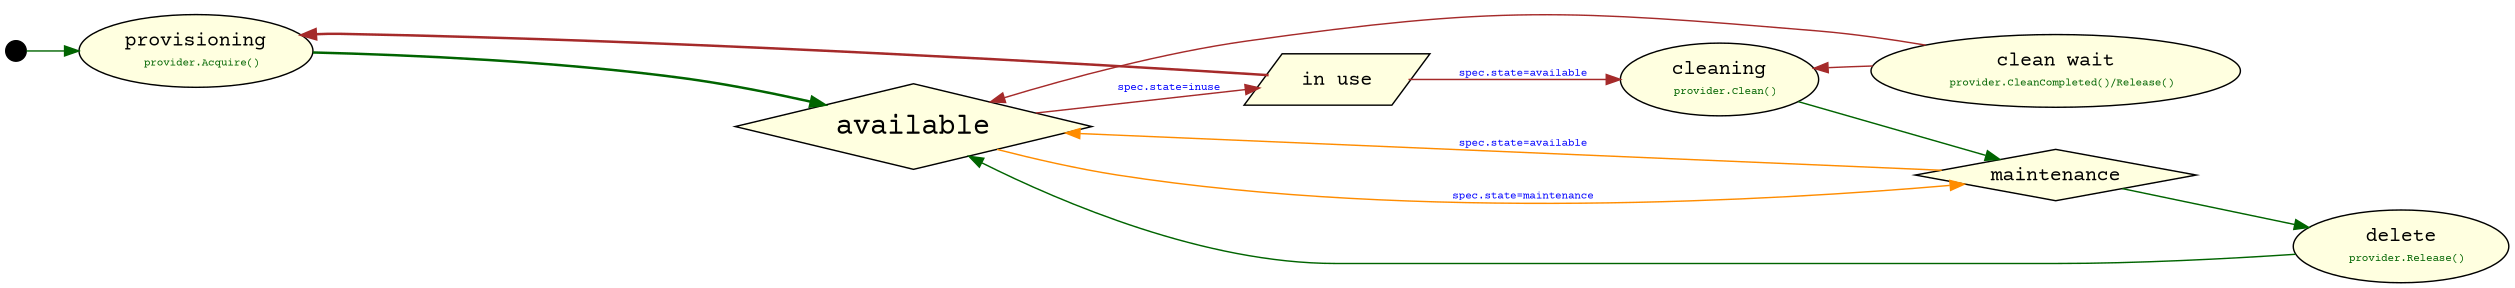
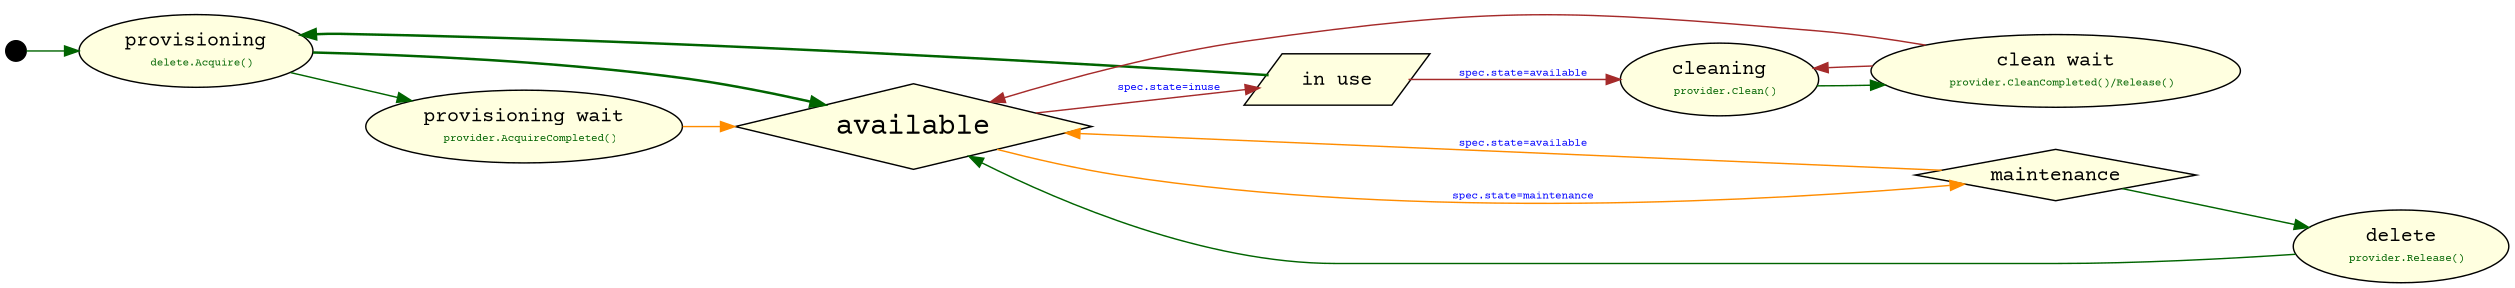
edge "in use" -> "provisioning": color brown -> darkgreen
node "provisioning": text "provider.Acquire()" -> "delete.Acquire()"
node "provisioning wait": added
edge "cleaning" -> "maintenance": now "cleaning" -> "clean wait"
